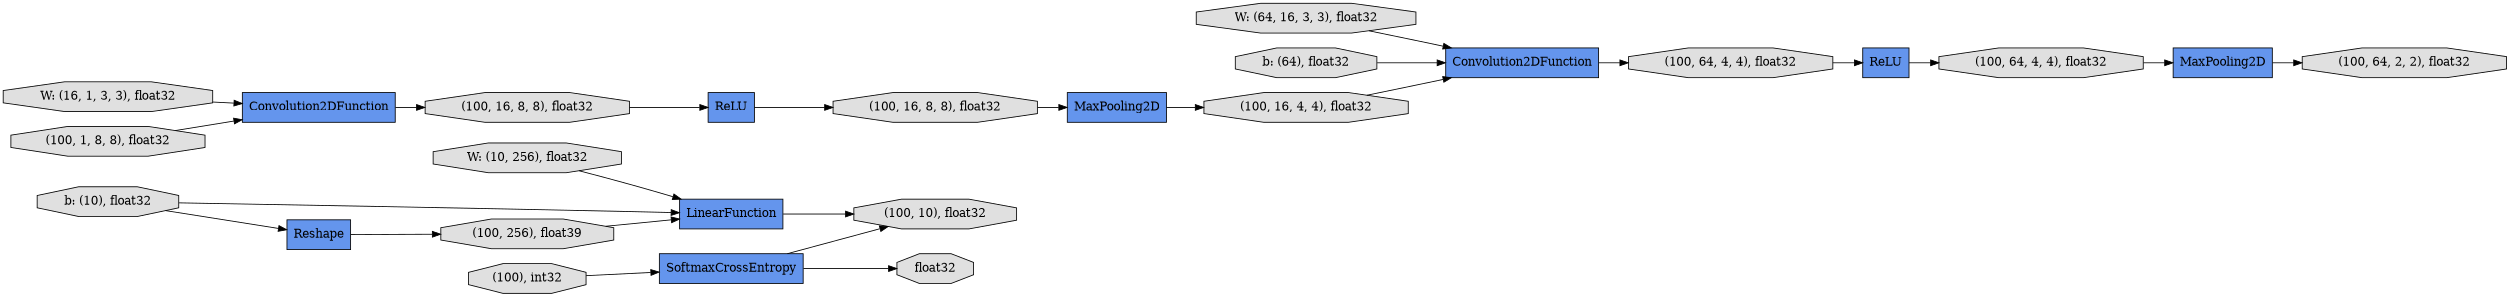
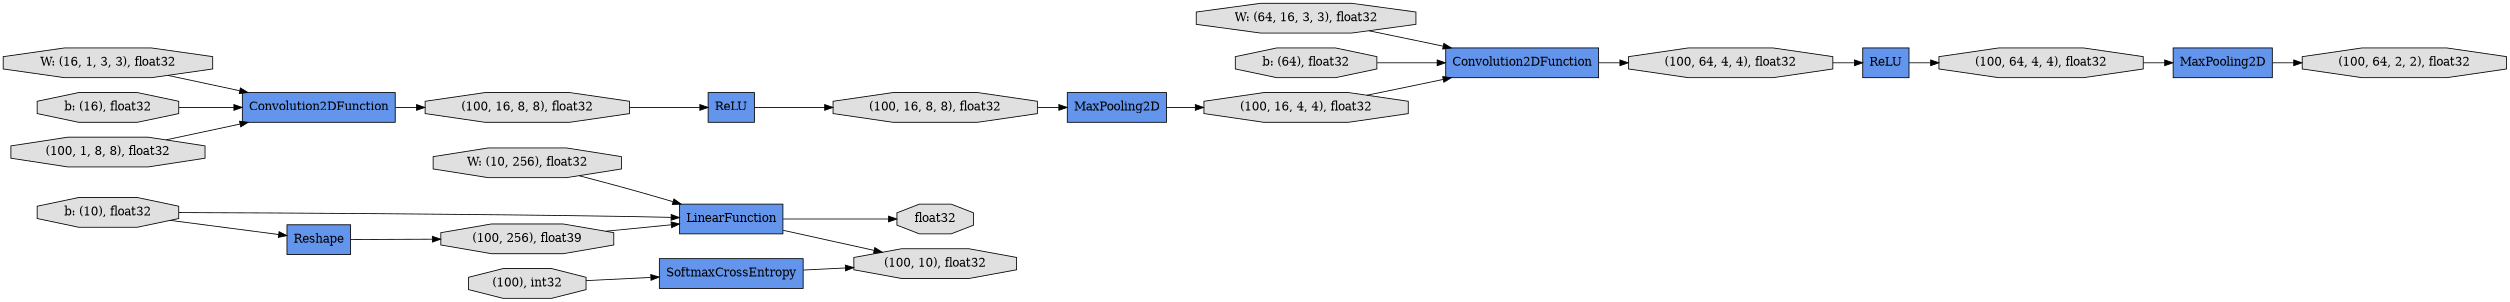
node "b: (16), float32": added
edge "SoftmaxCrossEntropy" -> "float32": now "LinearFunction" -> "float32"
